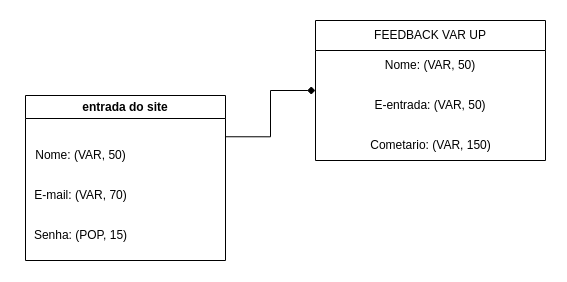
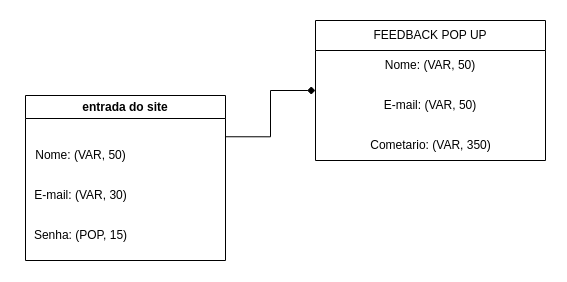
node "FEEDBACK VAR UP": label "FEEDBACK VAR UP" -> "FEEDBACK POP UP"
node "E-entrada: (VAR, 50)": label "E-entrada: (VAR, 50)" -> "E-mail: (VAR, 50)"
node "Cometario: (VAR, 150)": label "Cometario: (VAR, 150)" -> "Cometario: (VAR, 350)"
node "E-mail: (VAR, 70)": label "E-mail: (VAR, 70)" -> "E-mail: (VAR, 30)"
